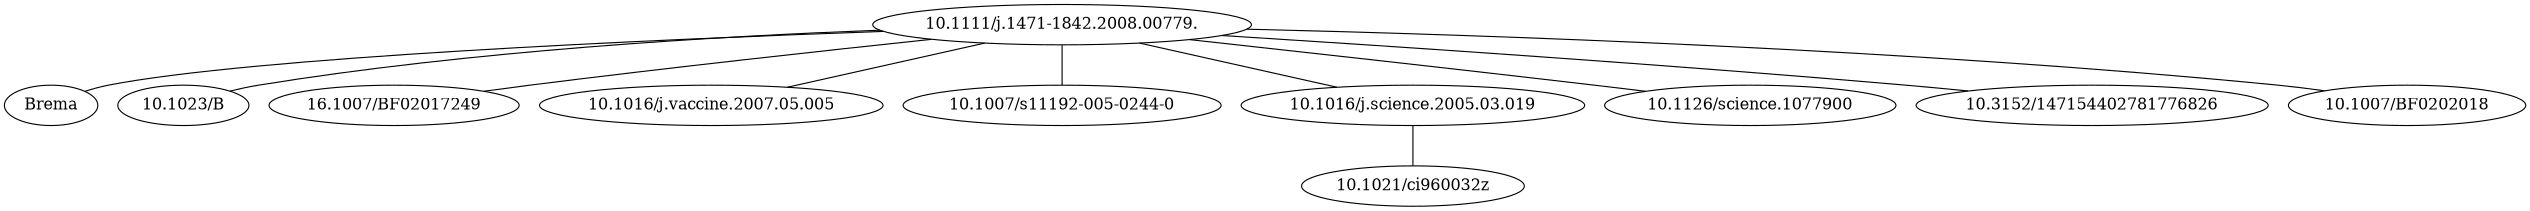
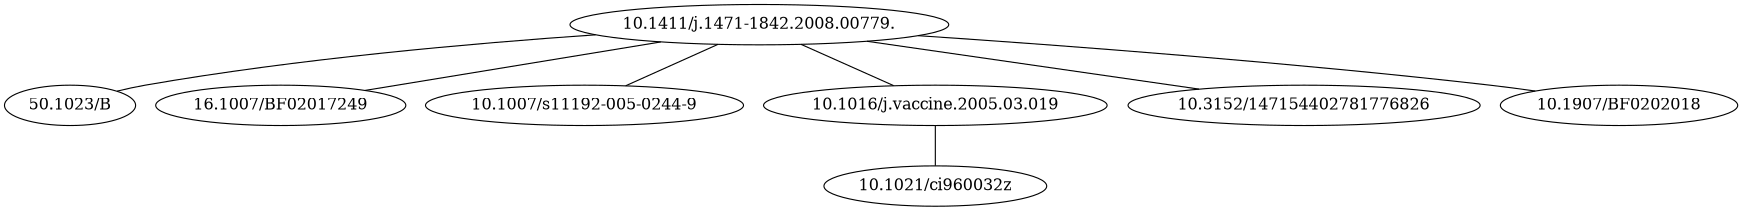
node "10.1111/j.1471-1842.2008.00779.": label "10.1111/j.1471-1842.2008.00779." -> "10.1411/j.1471-1842.2008.00779."
node "Brema": removed
node "10.1023/B": label "10.1023/B" -> "50.1023/B"
node "10.1016/j.vaccine.2007.05.005": removed
node "10.1007/s11192-005-0244-0": label "10.1007/s11192-005-0244-0" -> "10.1007/s11192-005-0244-9"
node "10.1016/j.science.2005.03.019": label "10.1016/j.science.2005.03.019" -> "10.1016/j.vaccine.2005.03.019"
node "10.1126/science.1077900": removed
node "10.1007/BF0202018": label "10.1007/BF0202018" -> "10.1907/BF0202018"
